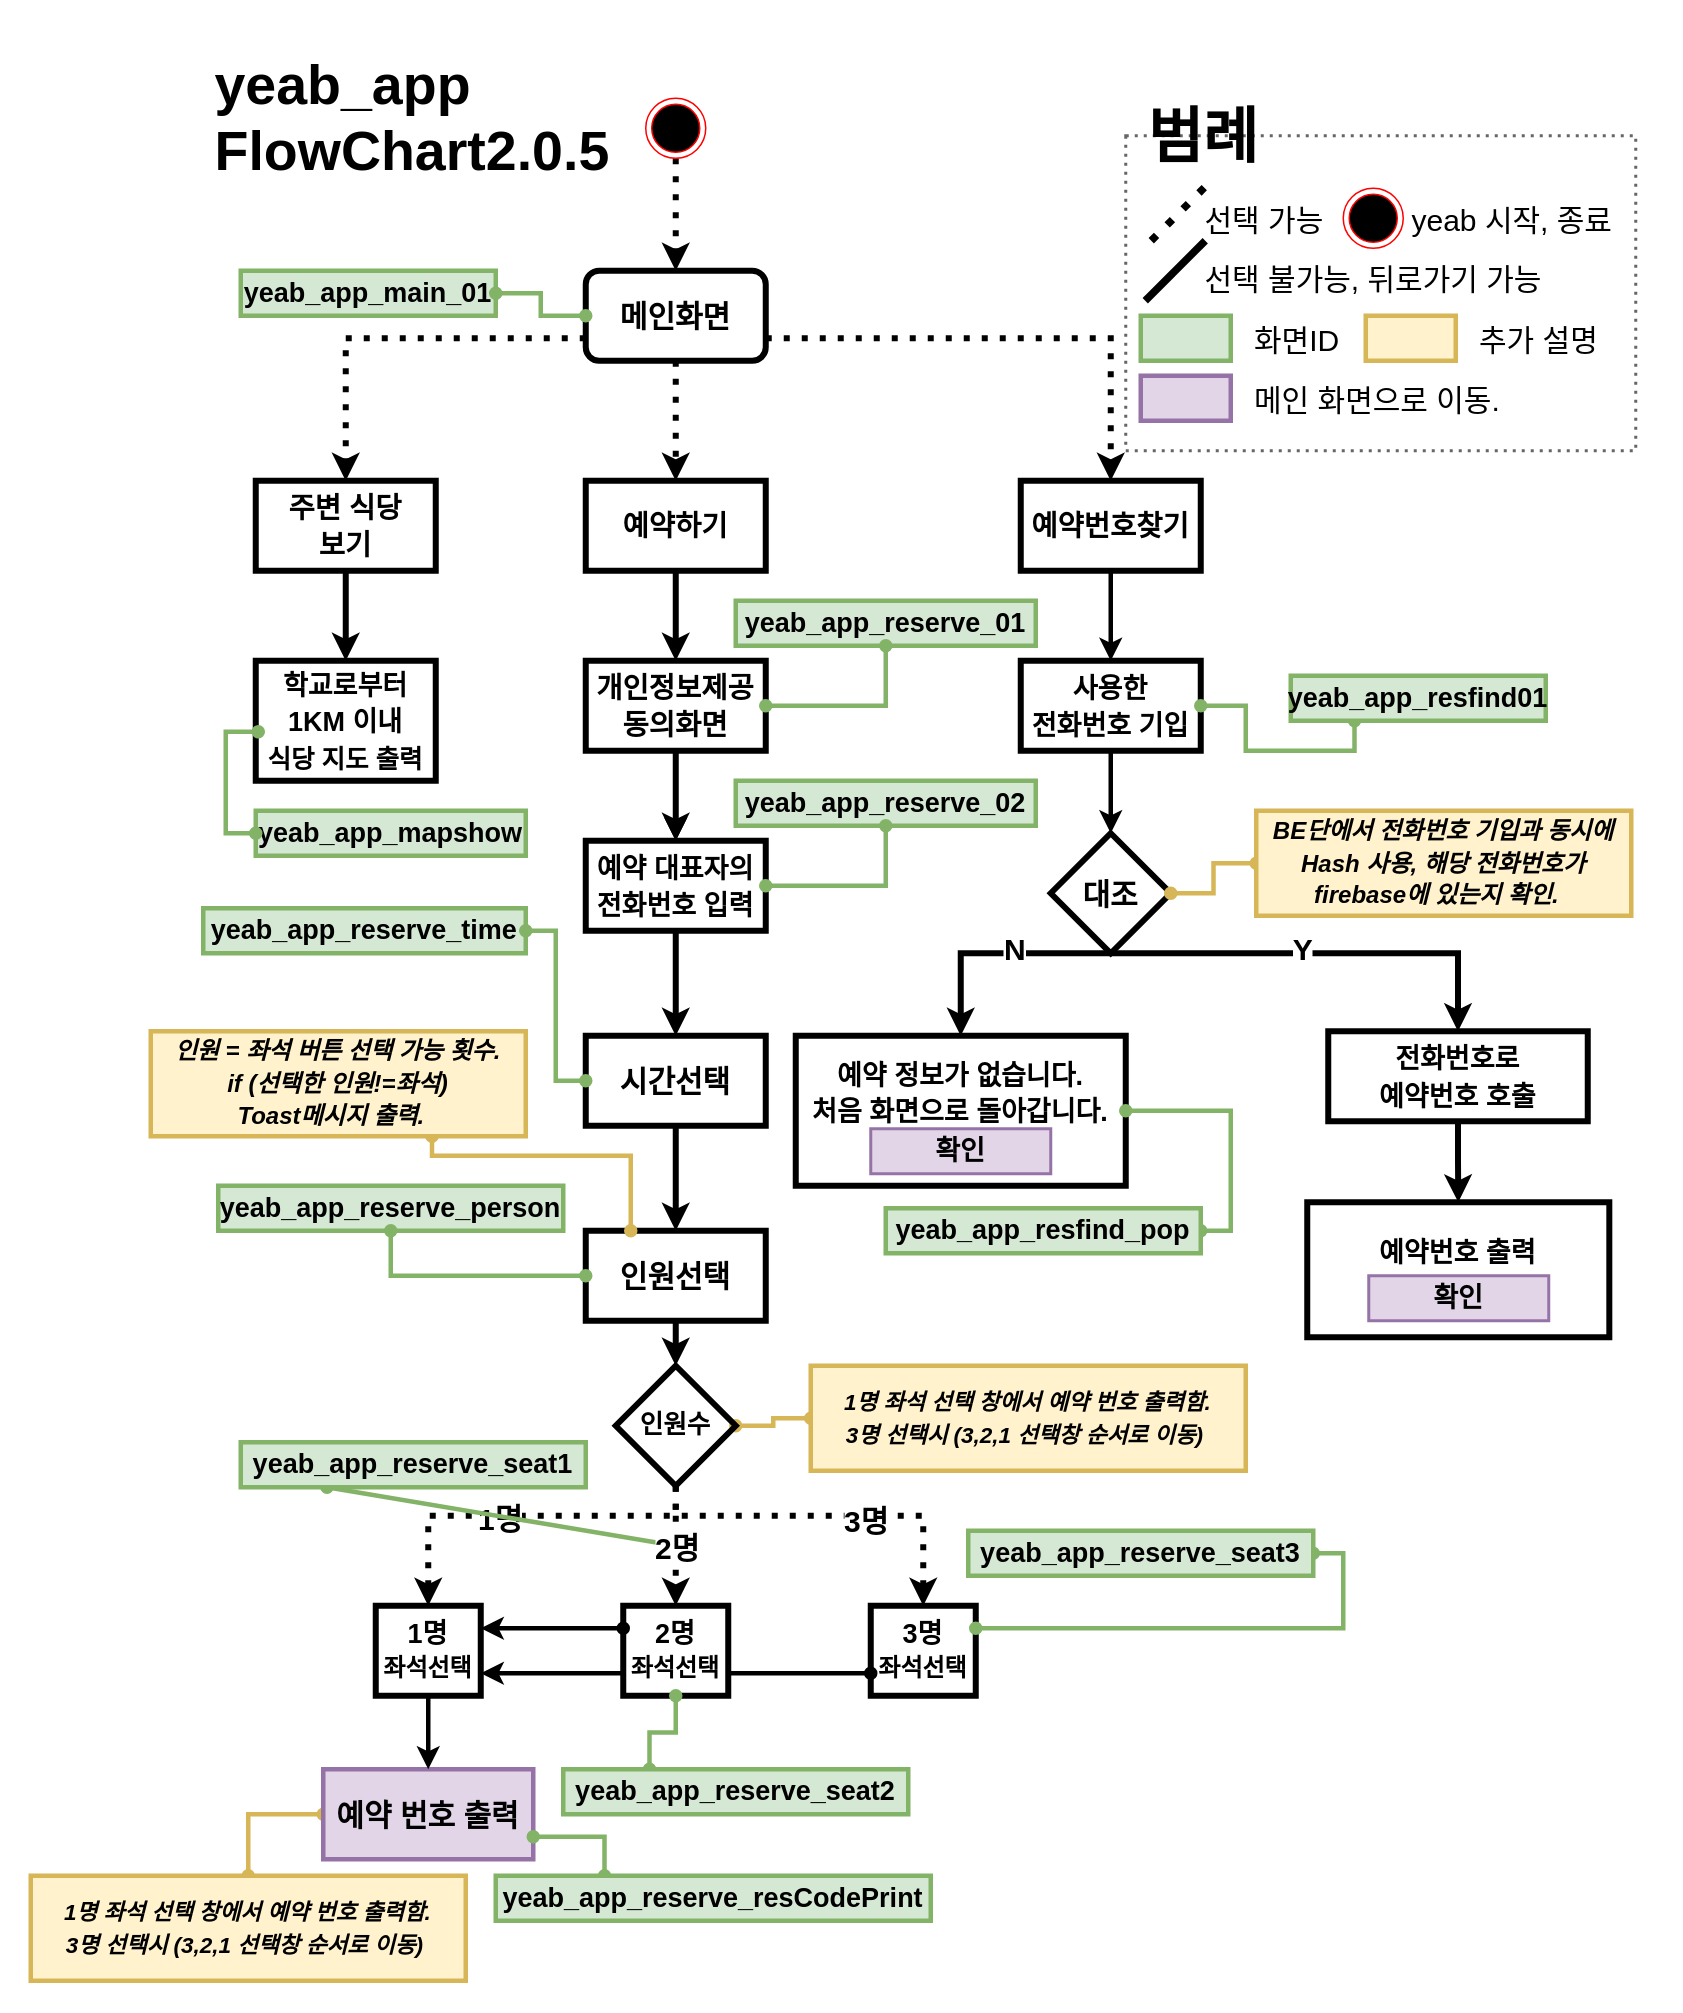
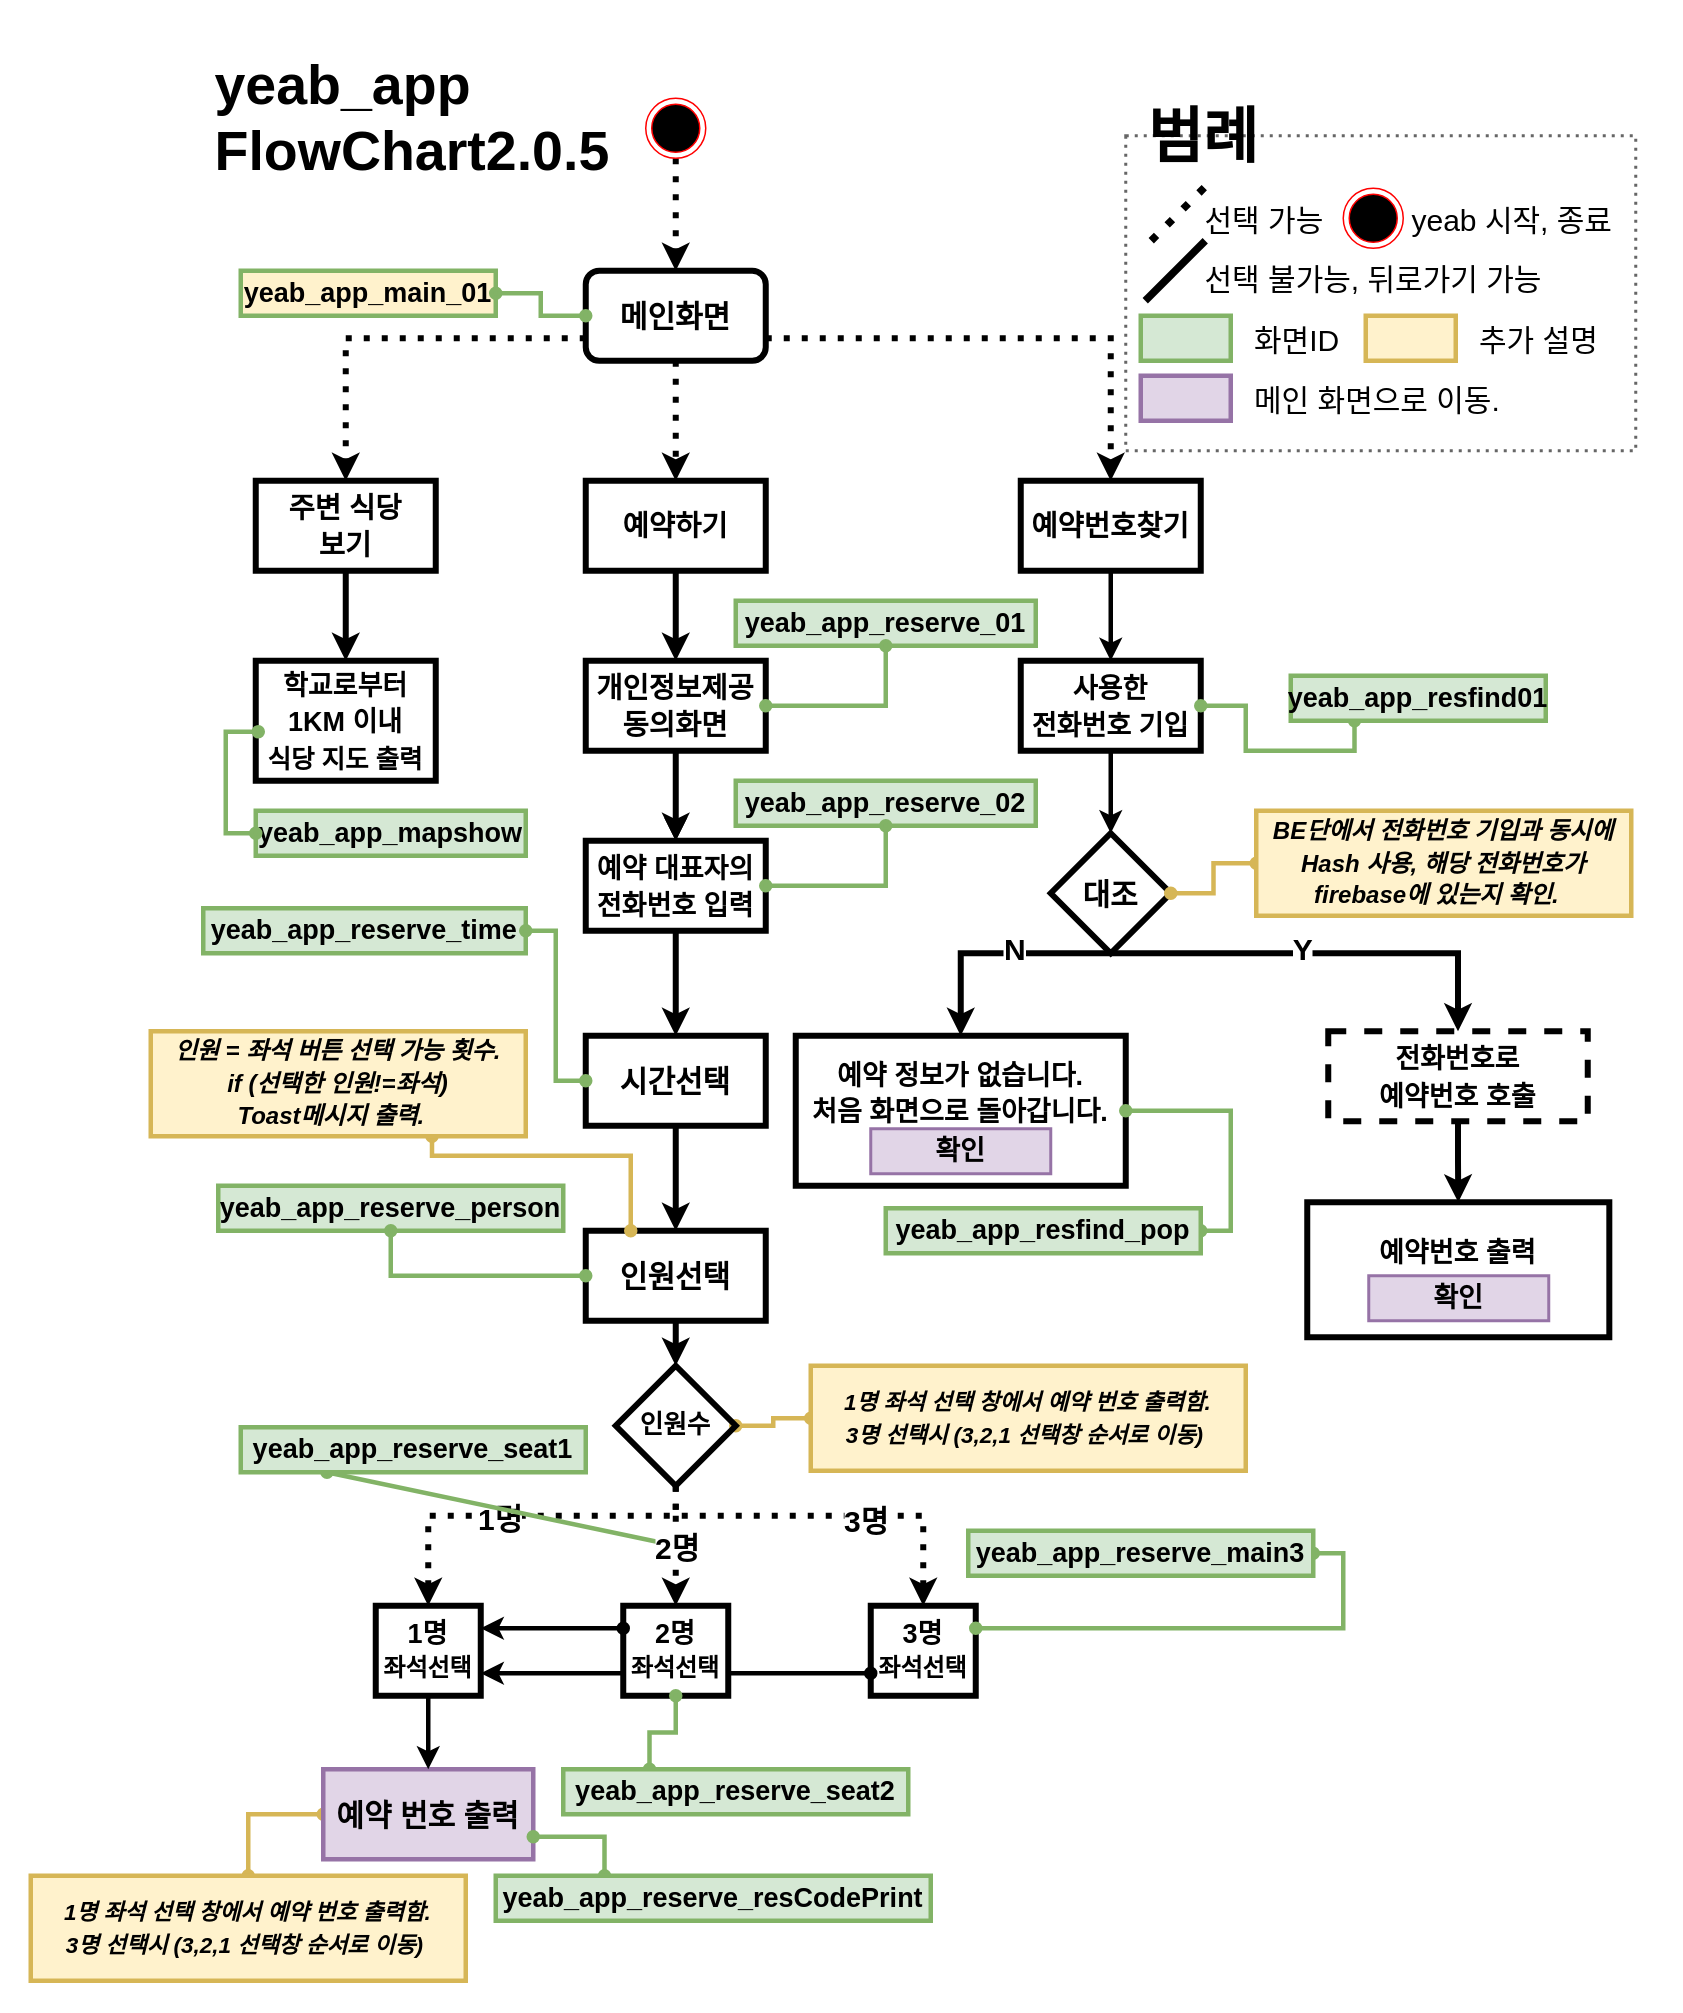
node "yeab_app_main_01": fillcolor #d5e8d4 -> #fff2cc
node "전화번호로 예약번호 호출": style solid -> dashed
node "yeab_app_reserve_seat1": moved (413, 1465) -> (413, 1450)
node "yeab_app_reserve_seat3": label "yeab_app_reserve_seat3" -> "yeab_app_reserve_main3"
